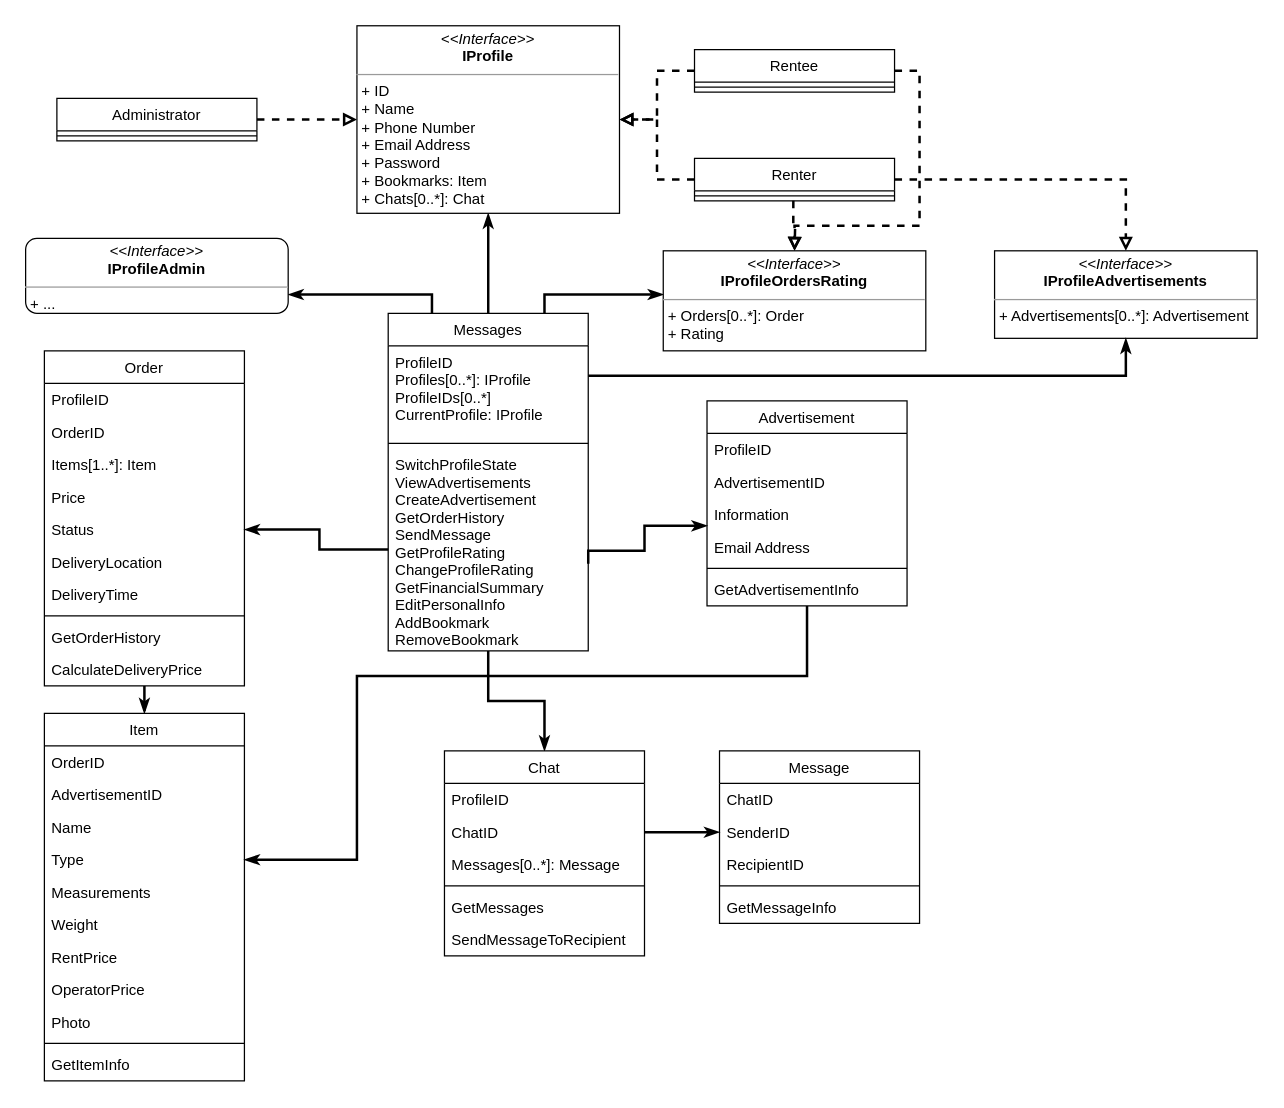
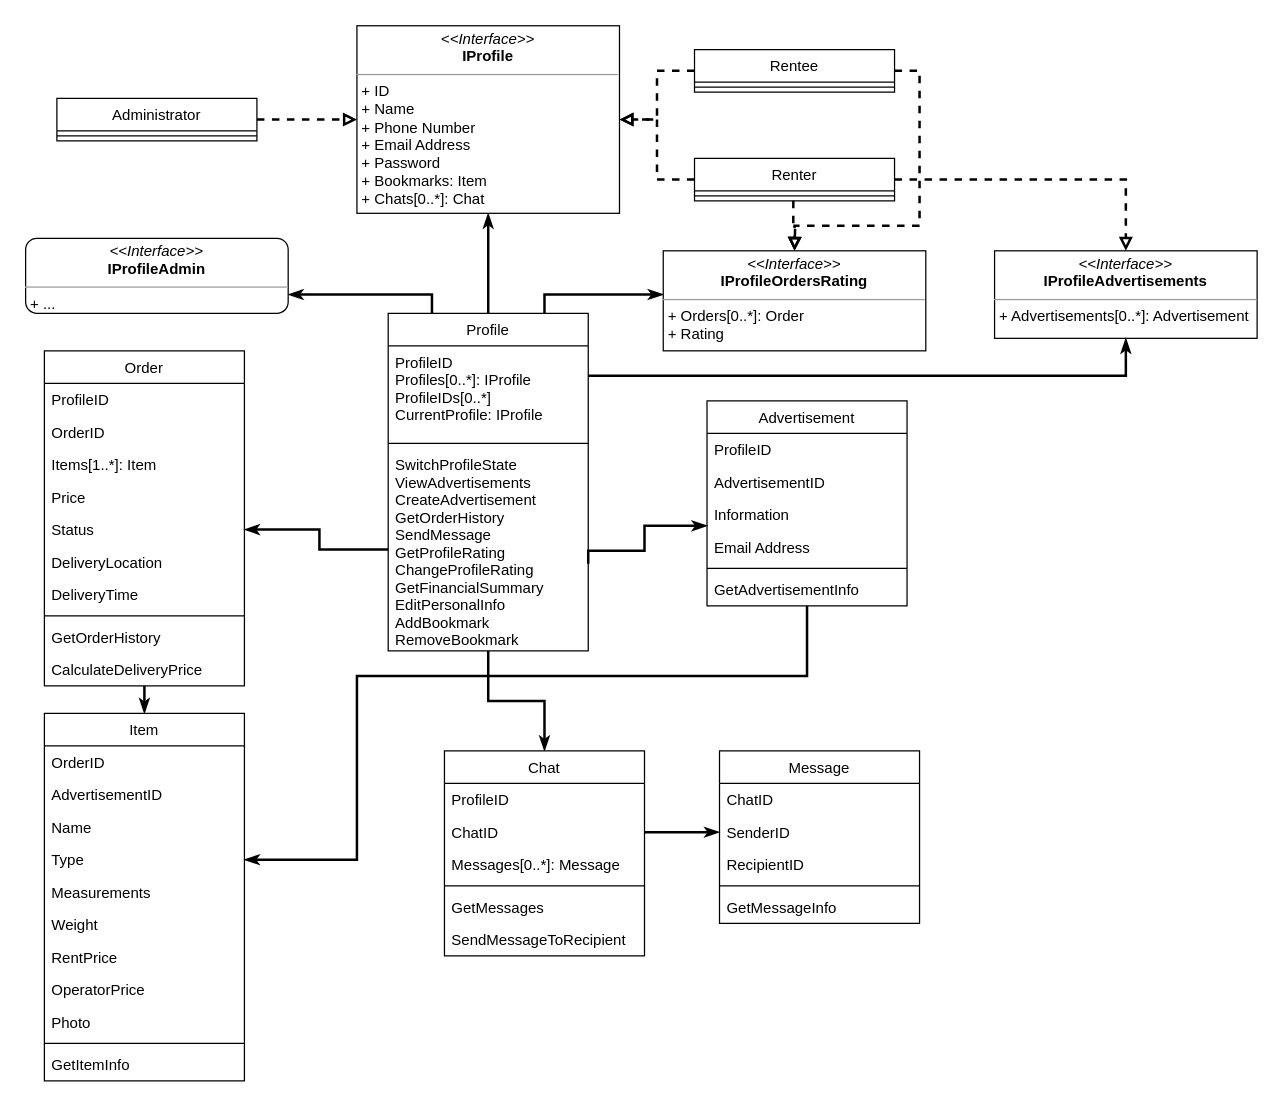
node "Messages": label "Messages" -> "Profile"
